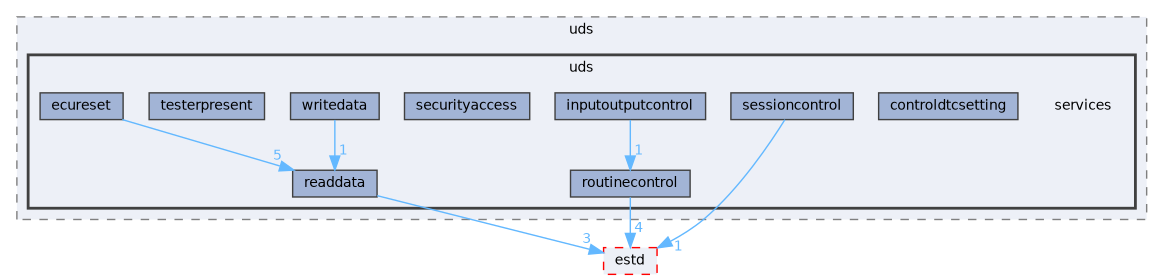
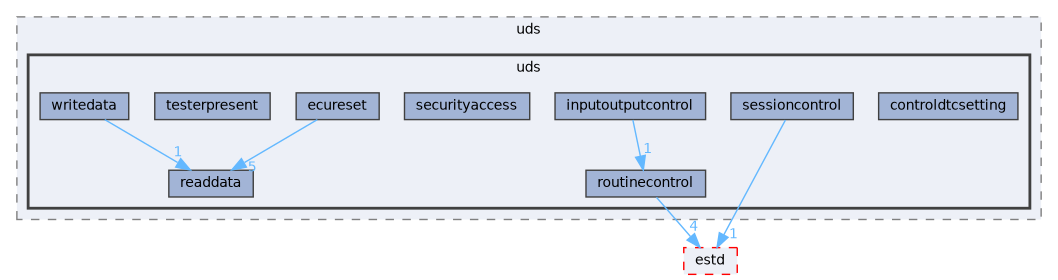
node "services": removed
edge "readdata" -> "estd": removed
